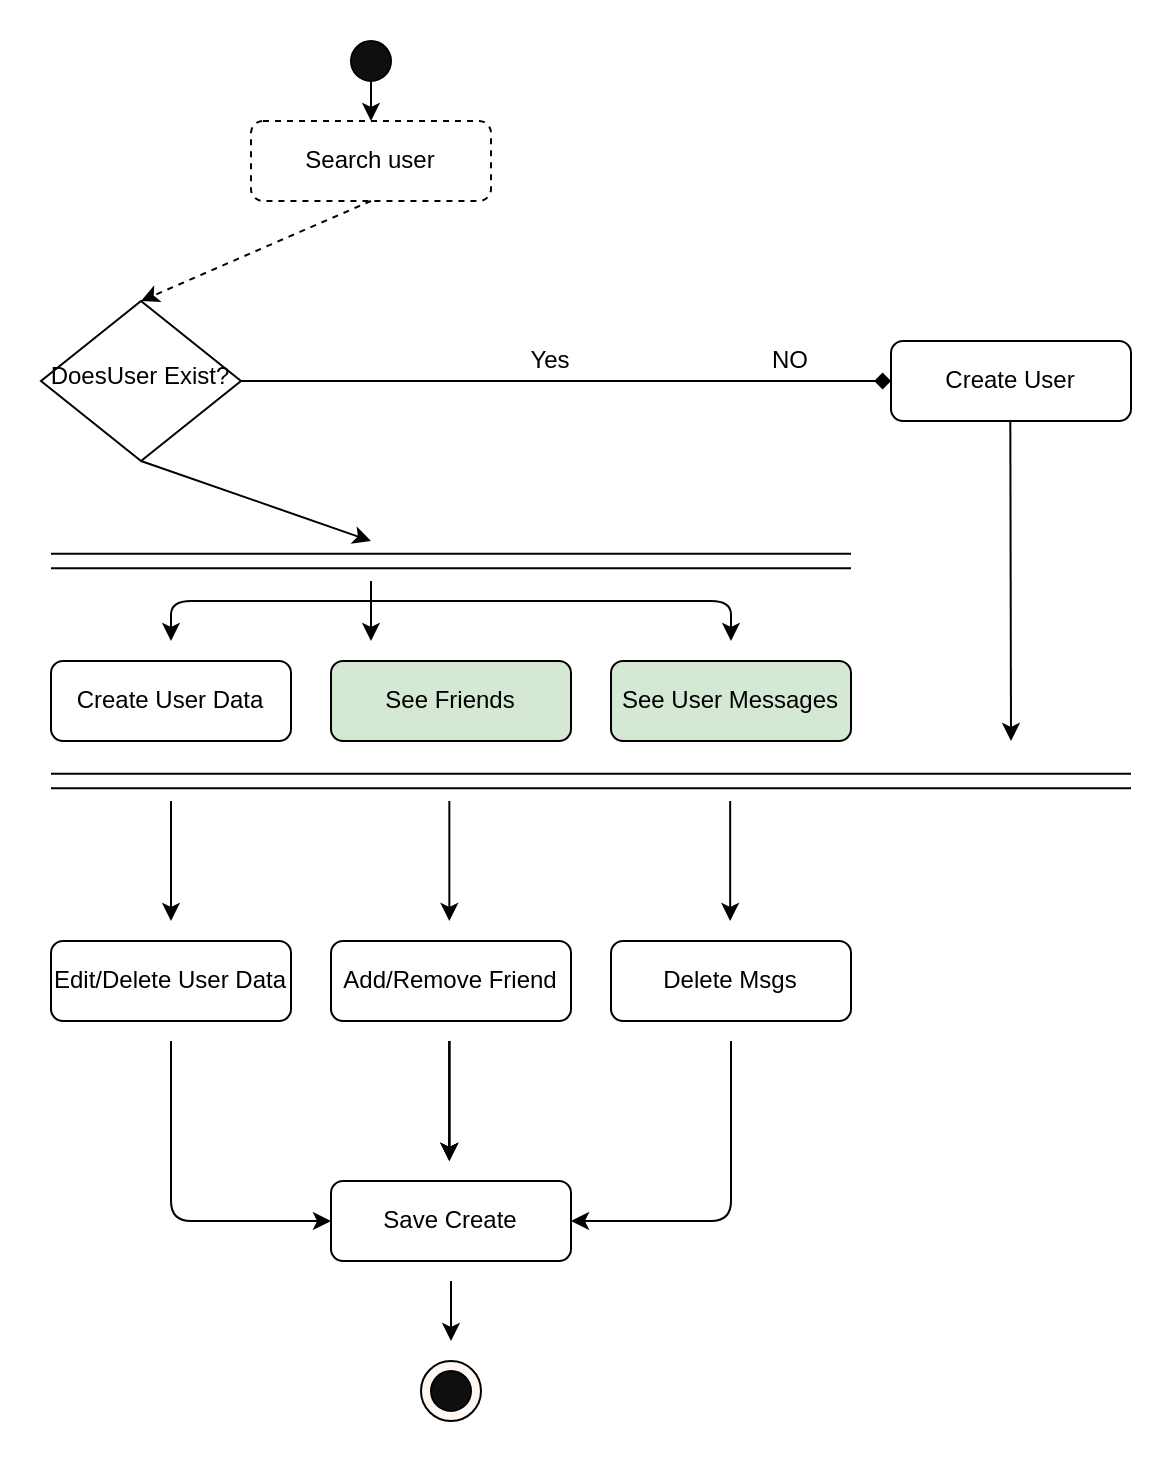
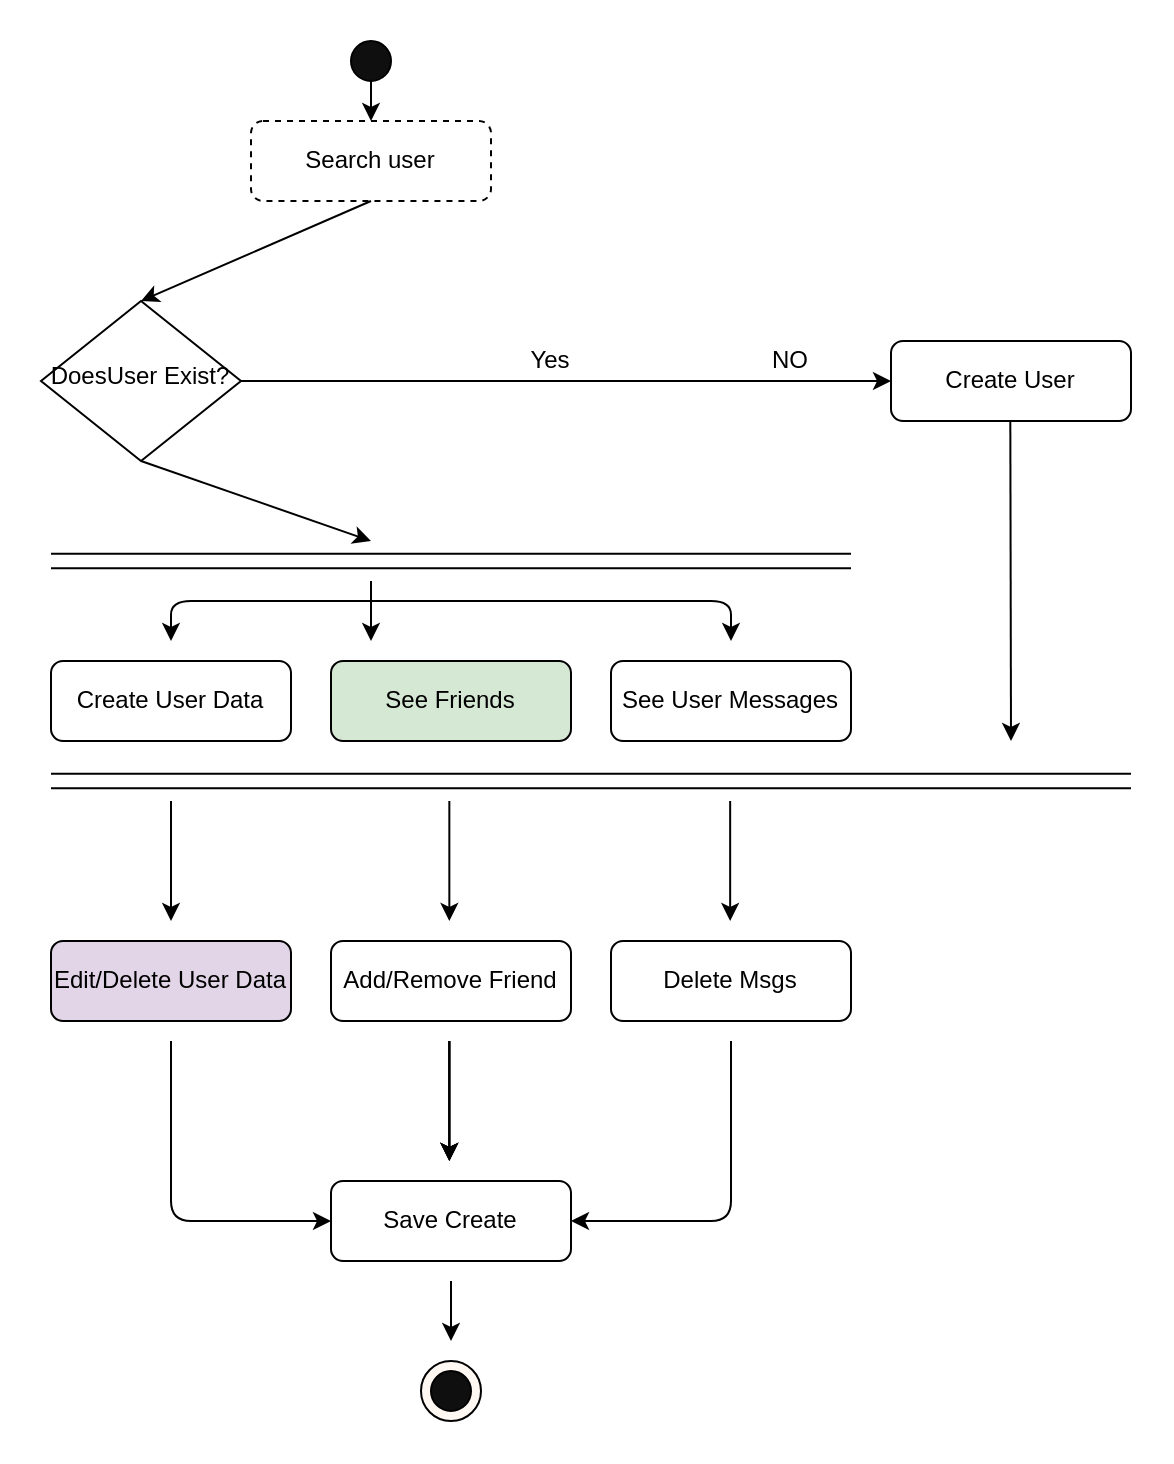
edge "Search user" -> "DoesUser Exist?": style dashed -> solid
edge "DoesUser Exist?" -> "Create User": arrowhead diamond -> classic
node "See User Messages": fillcolor #d5e8d4 -> #ffffff
node "Edit/Delete User Data": fillcolor #ffffff -> #e1d5e7
